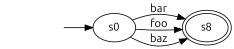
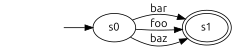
node "s8": label "s8" -> "s1"
